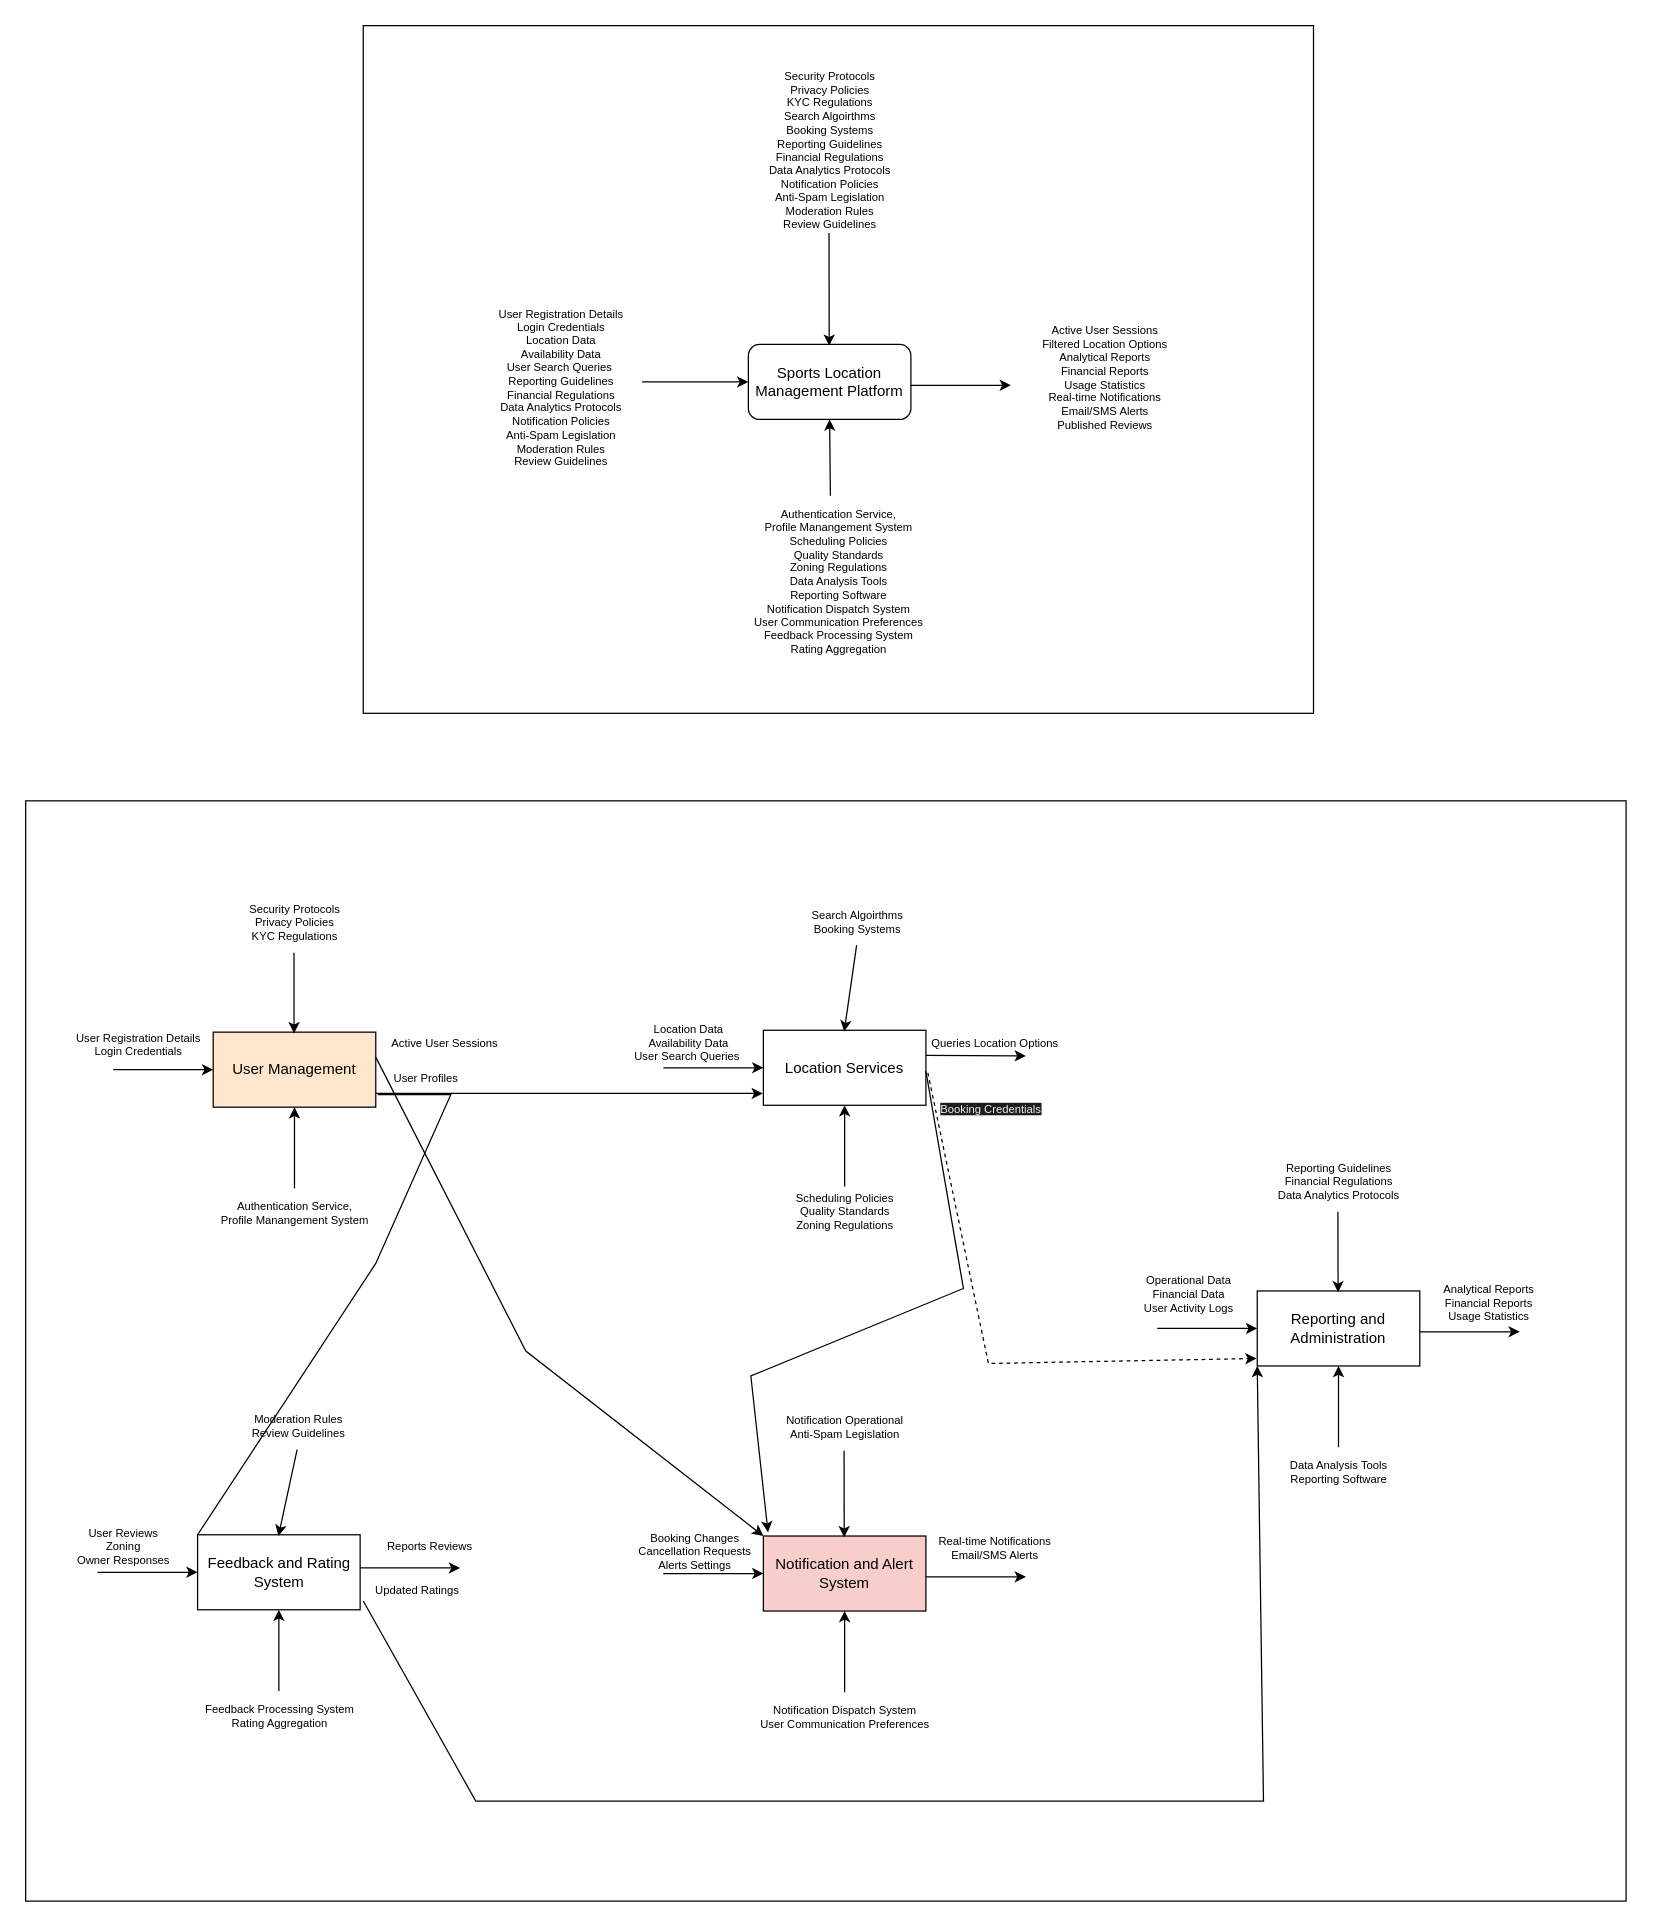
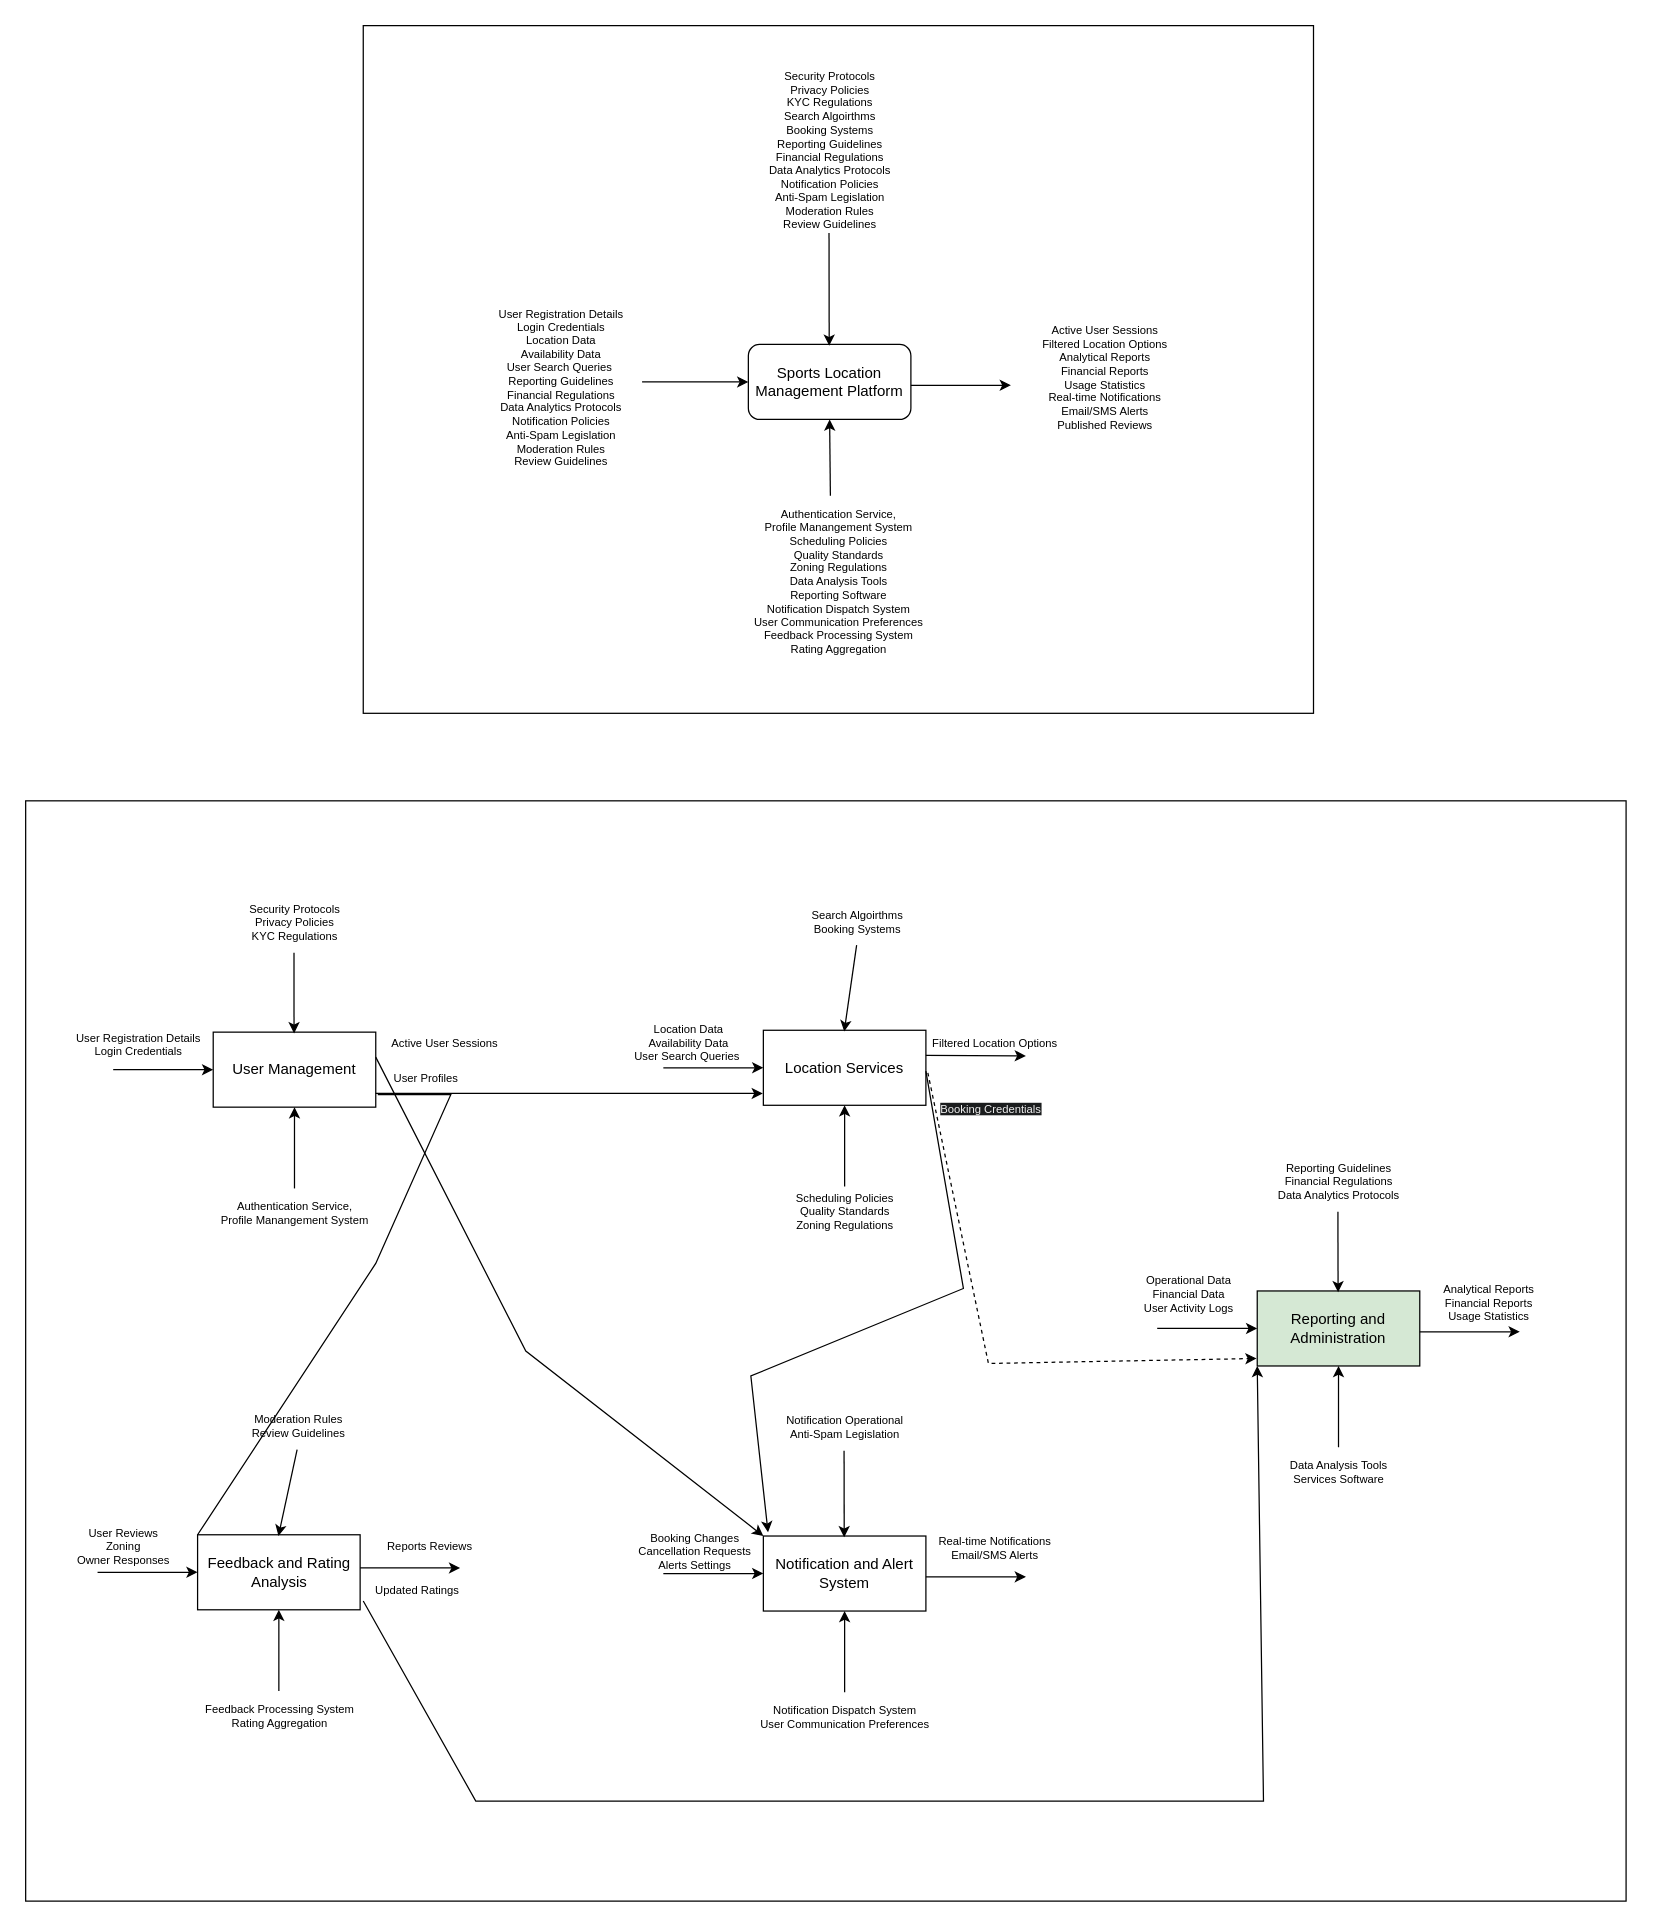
node "Queries Location Options": label "Queries Location Options" -> "Filtered Location Options"
node "User Management": fillcolor #ffe6cc -> #ffffff
node "Reporting and Administration": fillcolor #ffffff -> #d5e8d4
node "Data Analysis Tools Reporting Software": label "Data Analysis Tools Reporting Software" -> "Data Analysis Tools Services Software"
node "Feedback and Rating System": label "Feedback and Rating System" -> "Feedback and Rating Analysis"
node "Notification and Alert System": fillcolor #f8cecc -> #ffffff
